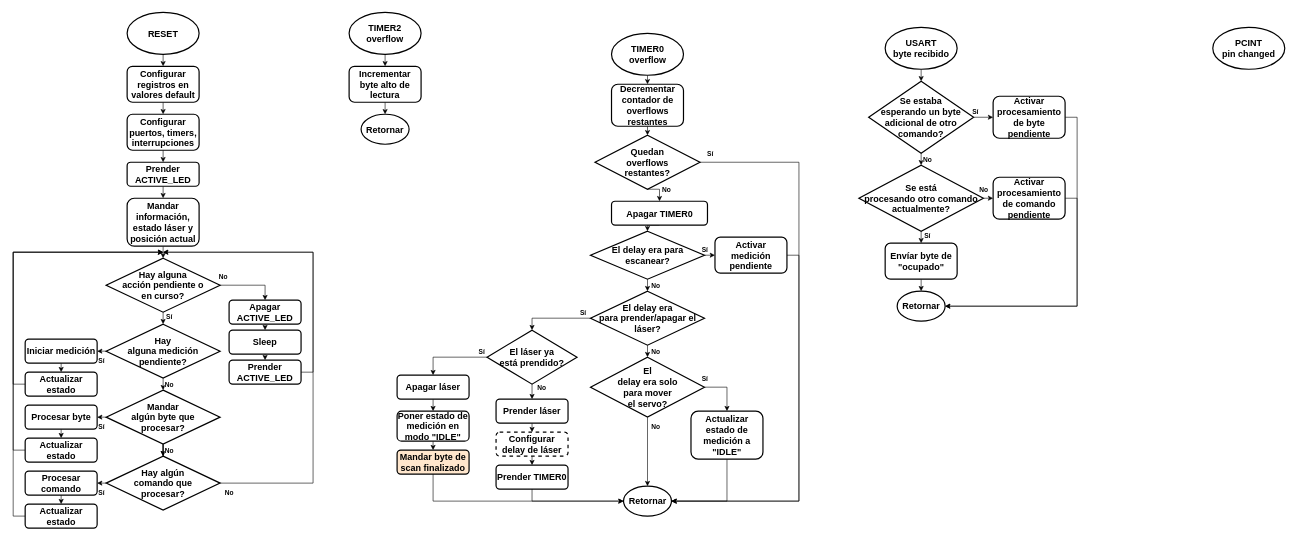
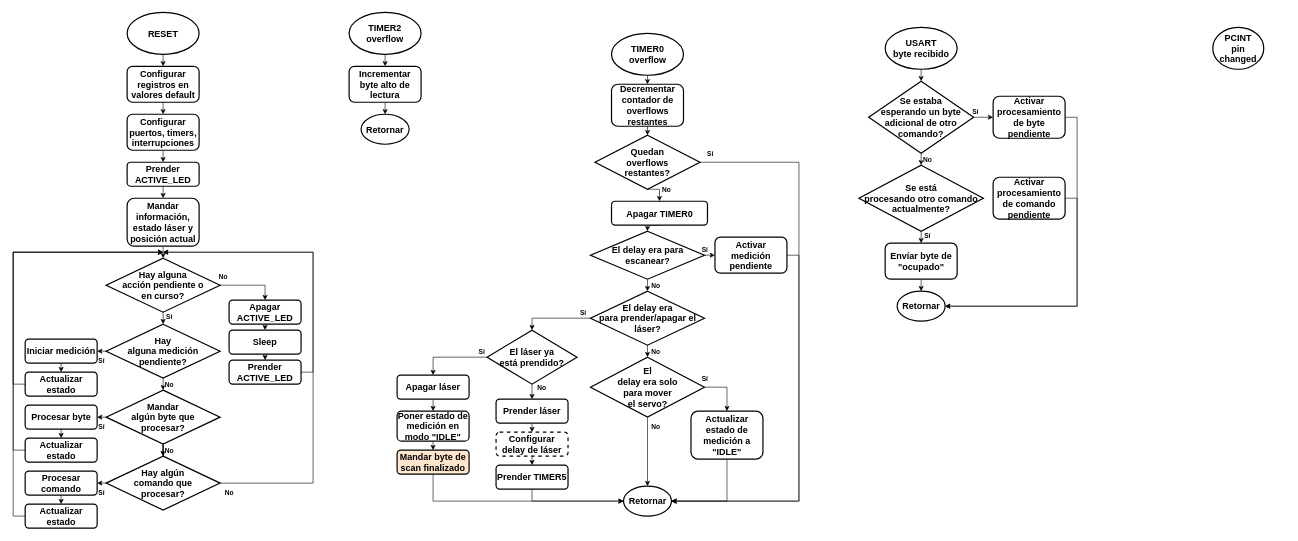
node "PCINT pin changed": size 72x42 -> 51x42
edge "Se está procesando otro comando actualmente?" -> "Activar procesamiento de comando pendiente": removed, label "No"
node "Prender TIMER0": label "Prender TIMER0" -> "Prender TIMER5"
